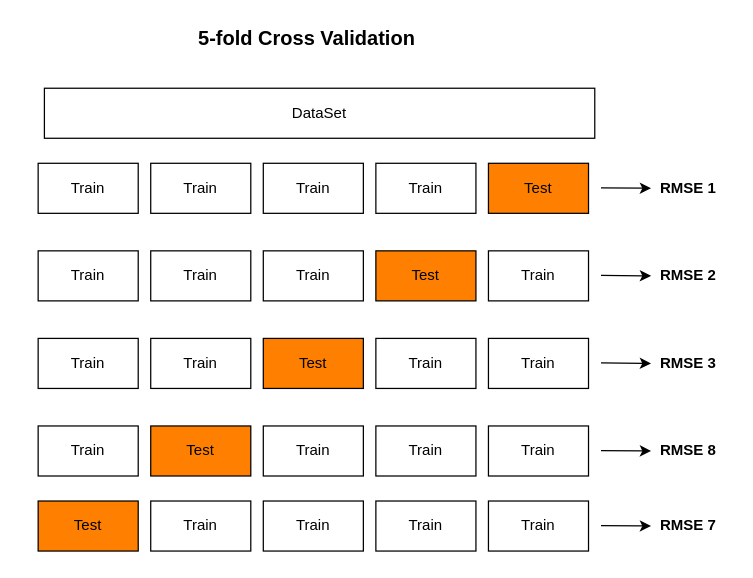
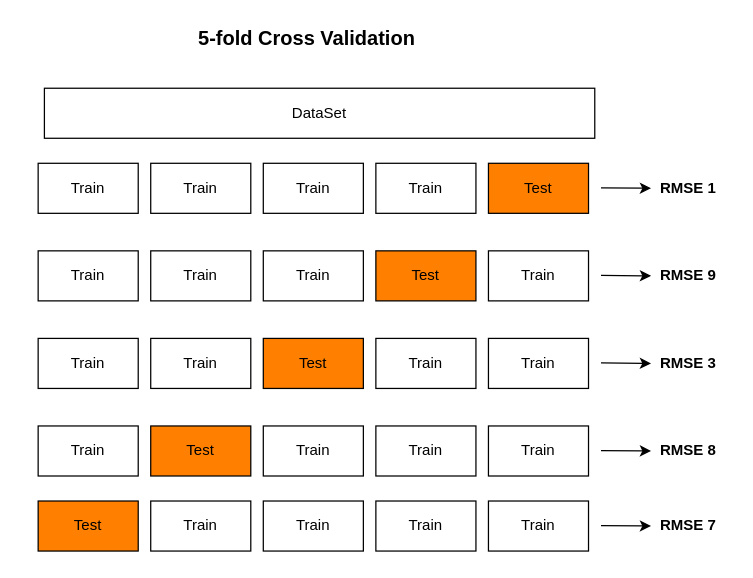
node "RMSE 2": label "RMSE 2" -> "RMSE 9"
